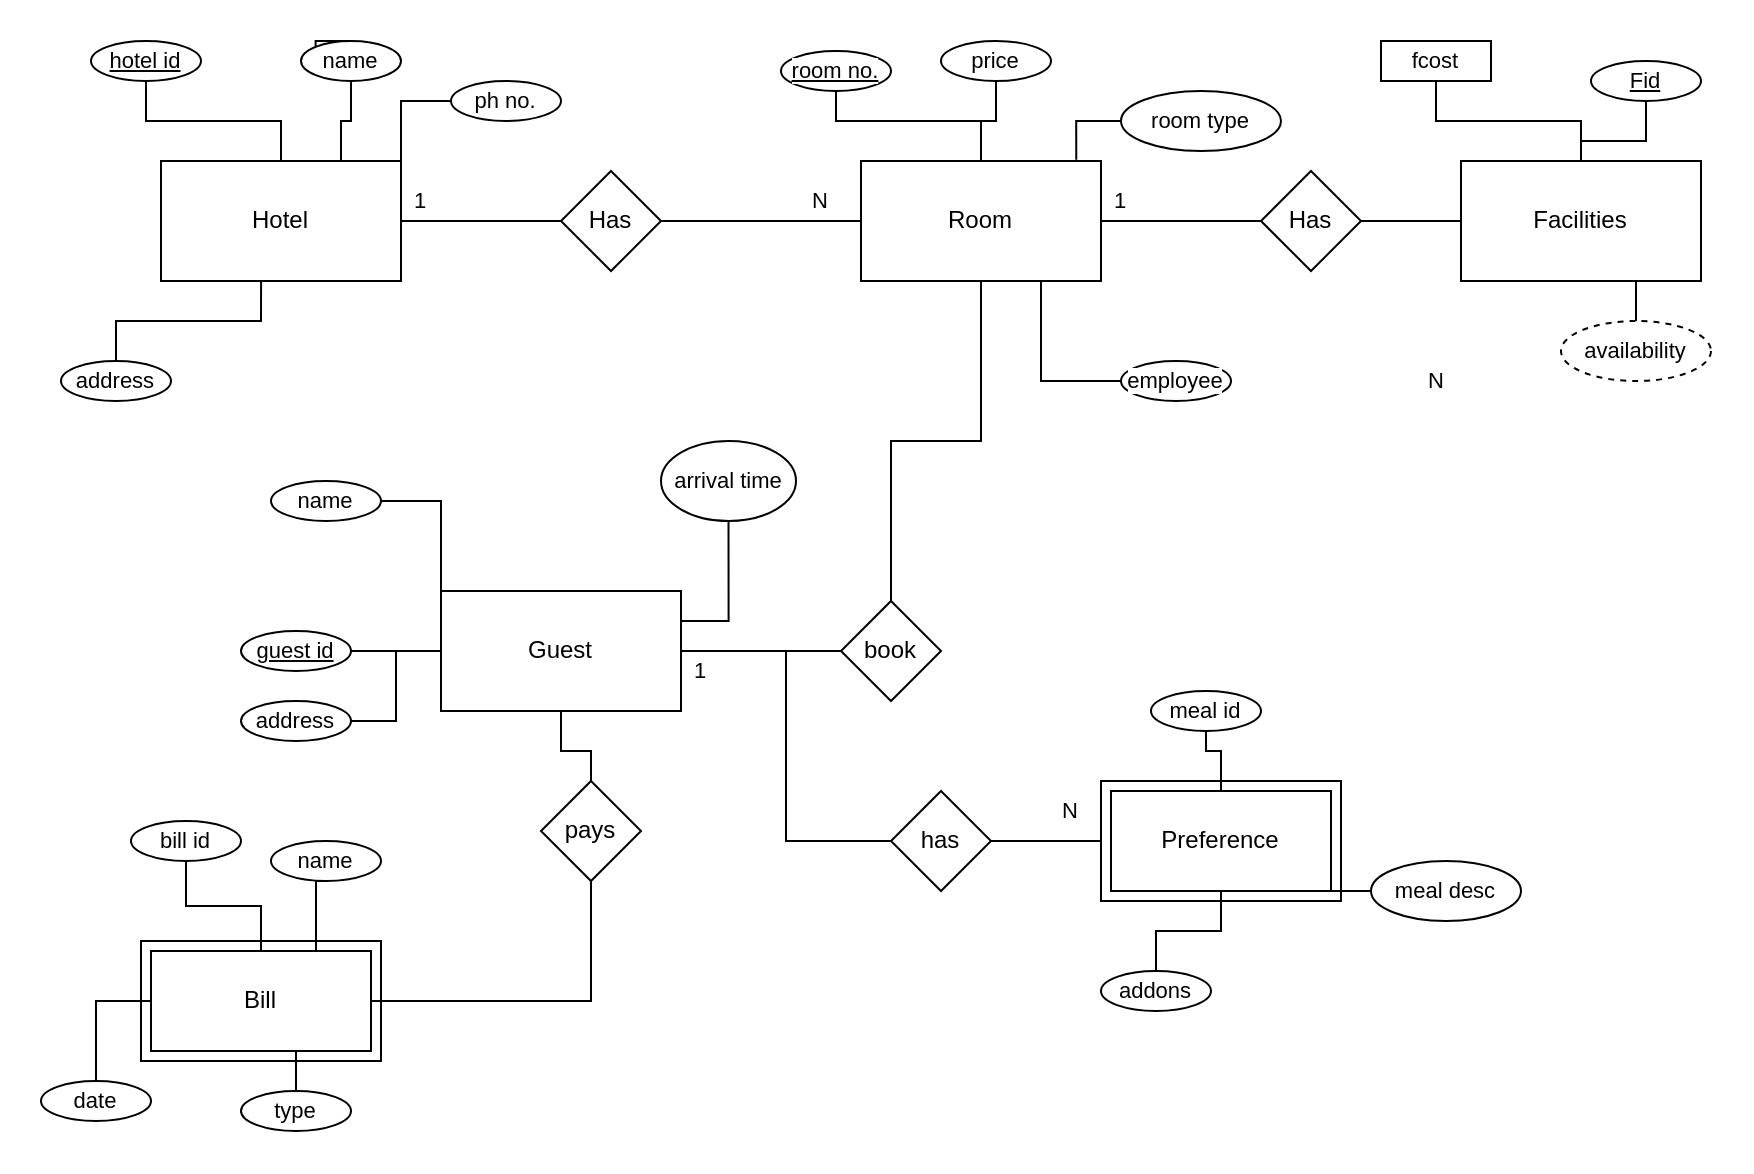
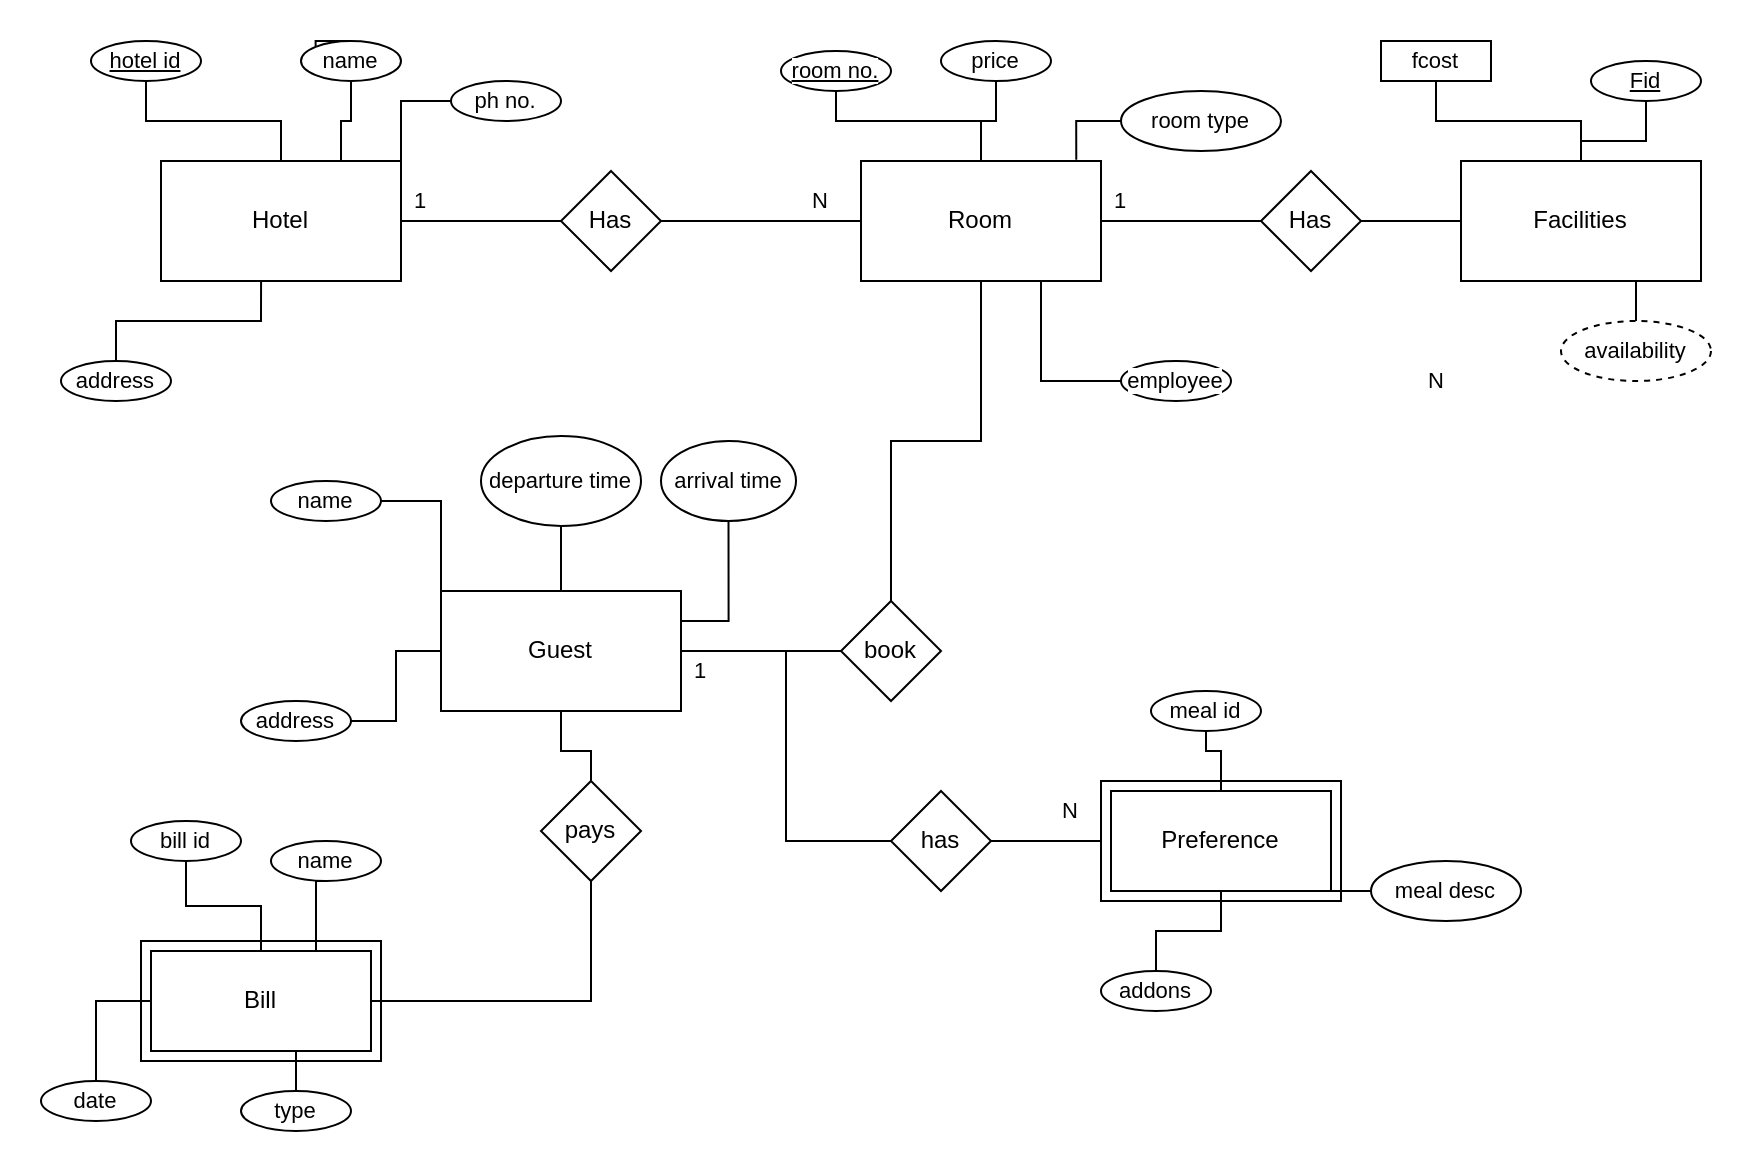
node "departure time": added
edge "departure time" -- "Guest": added
node "guest id": removed
edge "guest id" -- "Guest": removed
